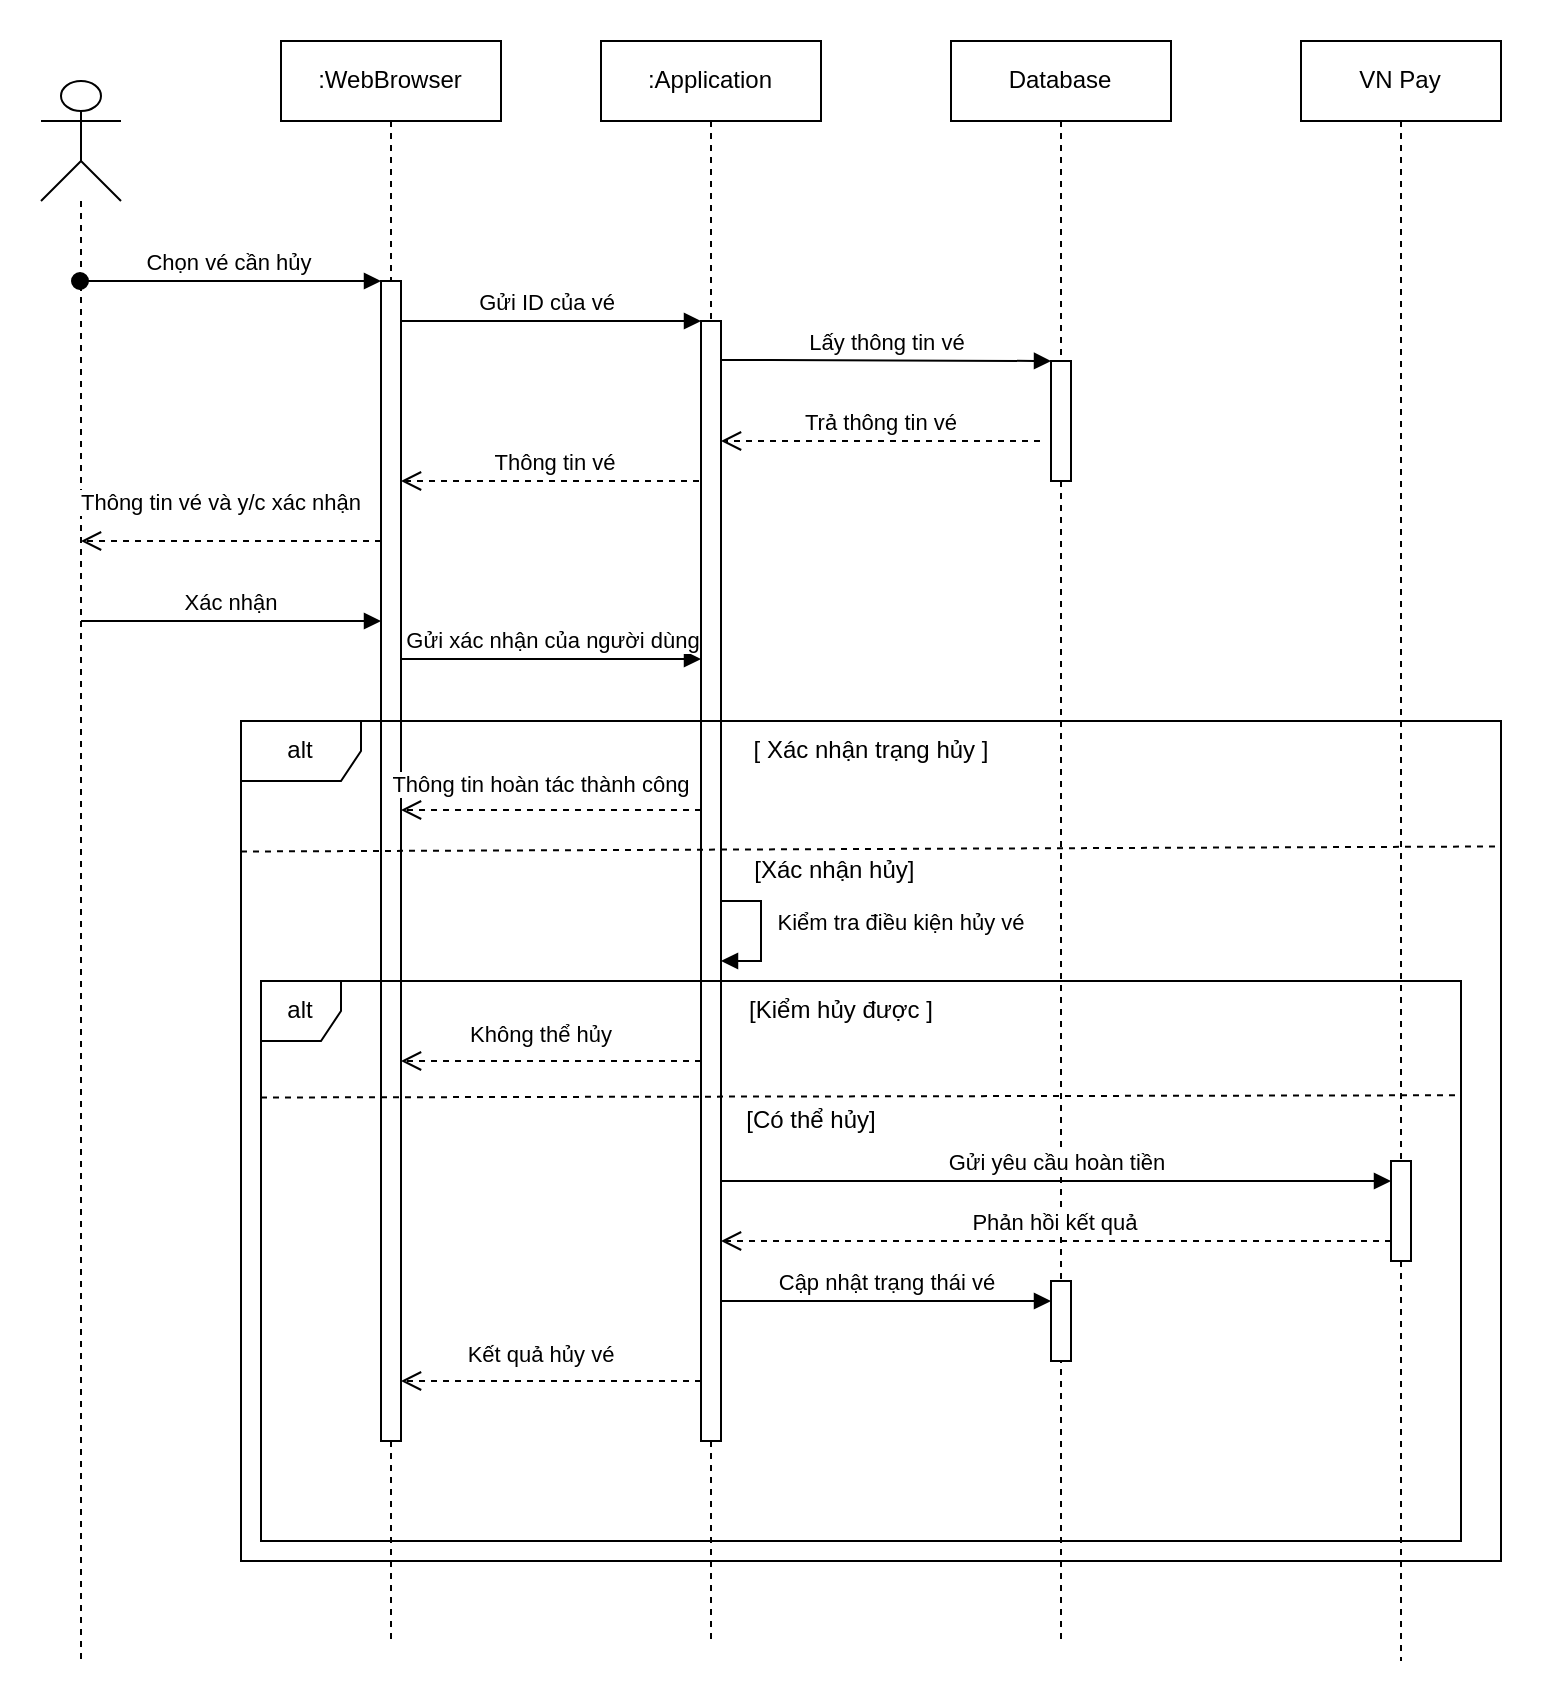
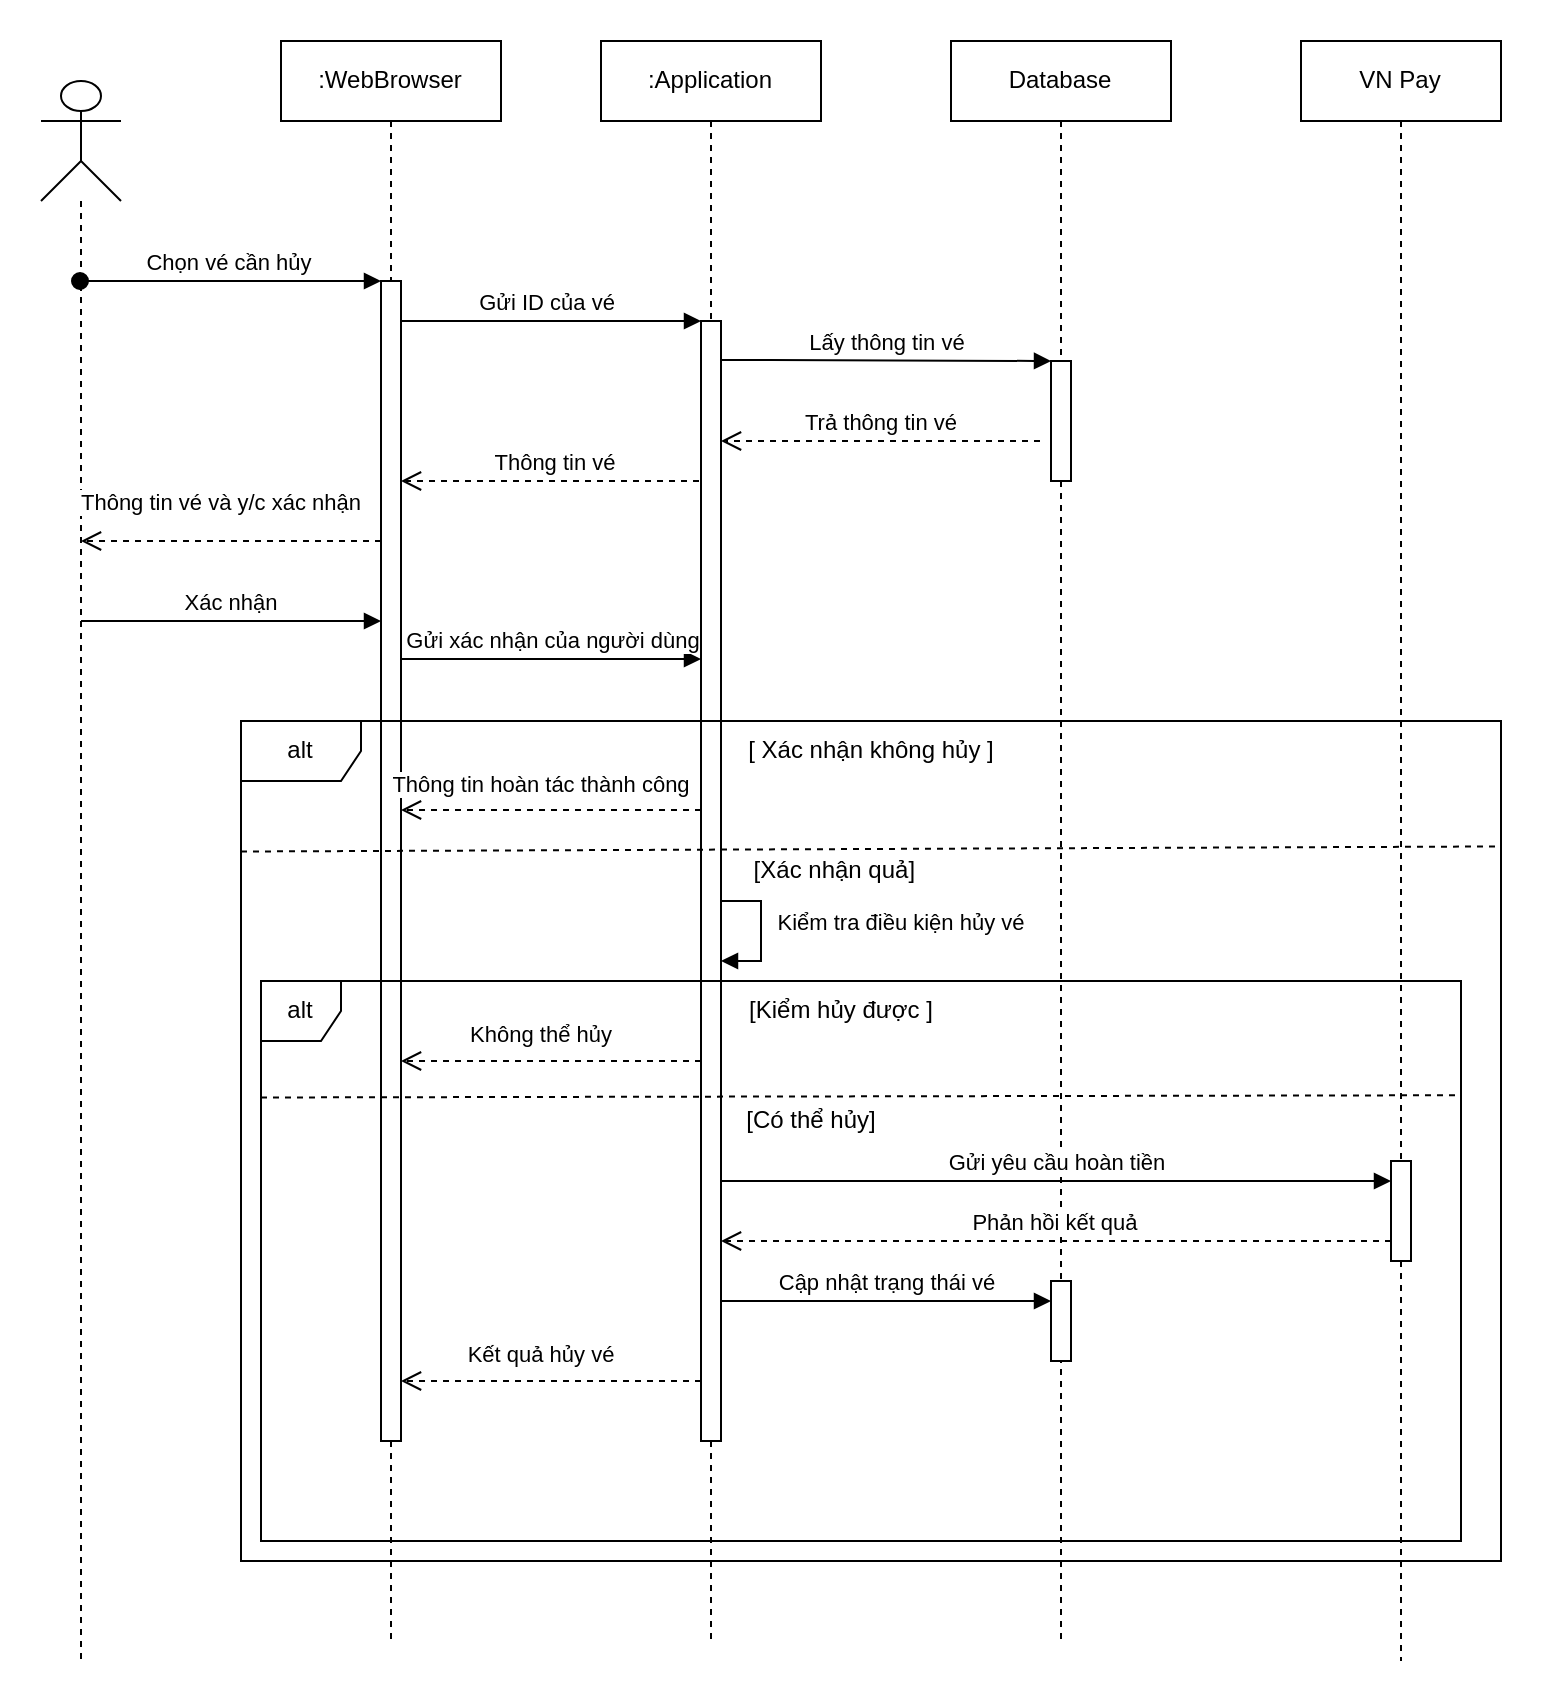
node "[ Xác nhận trạng hủy ]": label "[ Xác nhận trạng hủy ]" -> "[ Xác nhận không hủy ]"
node "[Xác nhận hủy]": label "[Xác nhận hủy]" -> "[Xác nhận quả]"
